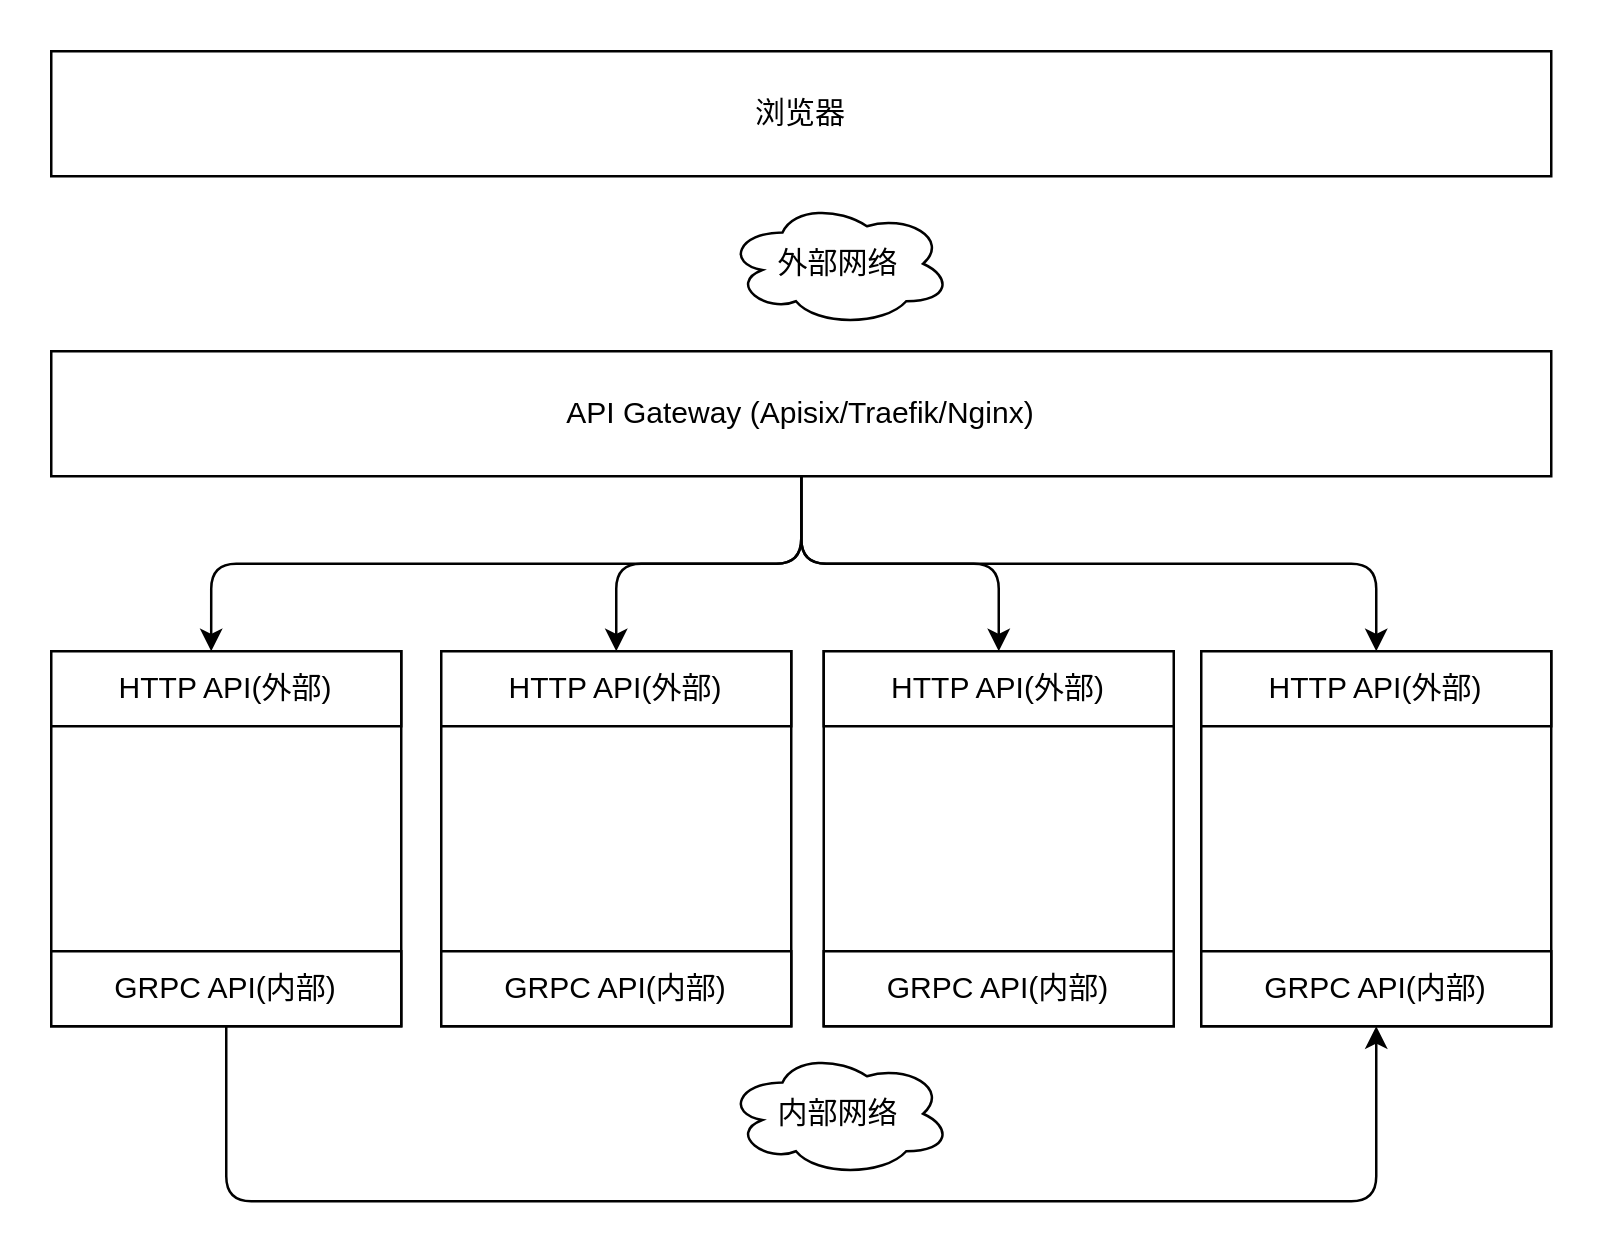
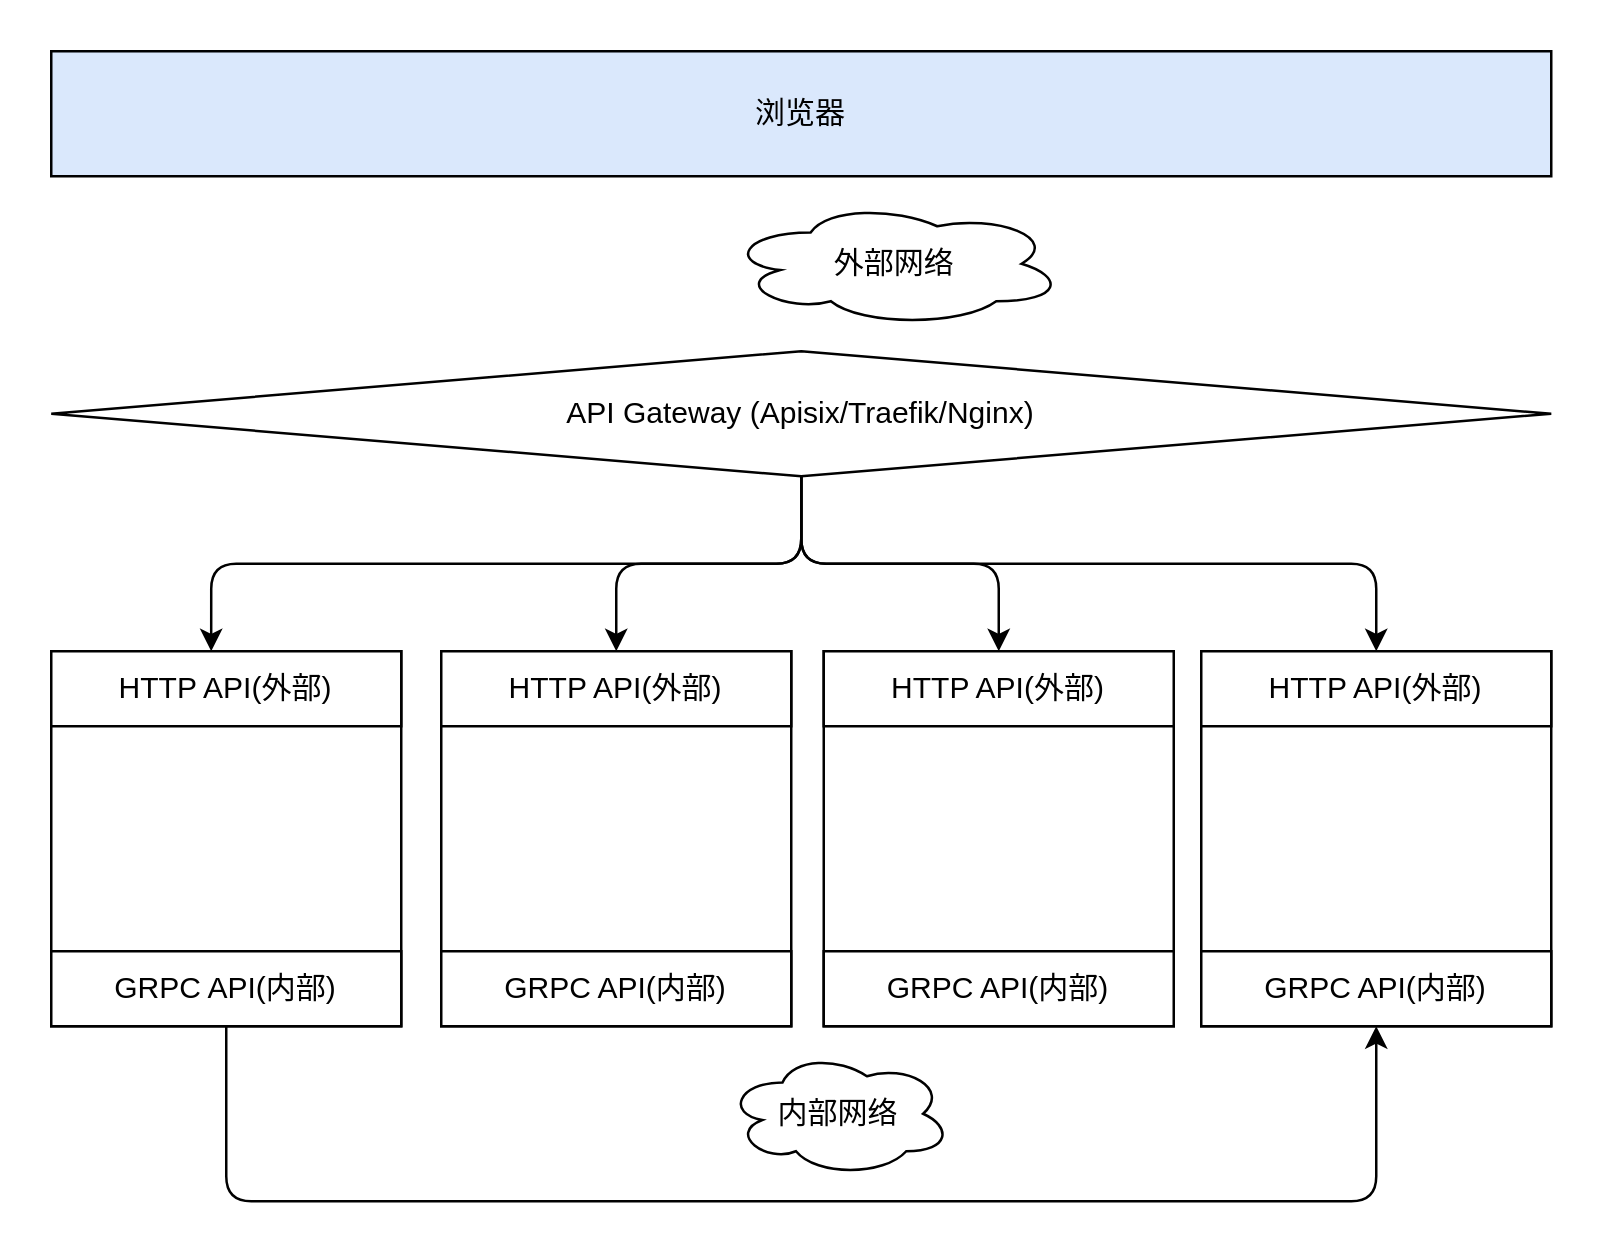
node "浏览器": fillcolor #ffffff -> #dae8fc
node "外部网络": size 225x125 -> 338x125
node "API Gateway (Apisix/Traefik/Nginx)": shape rectangle -> diamond
